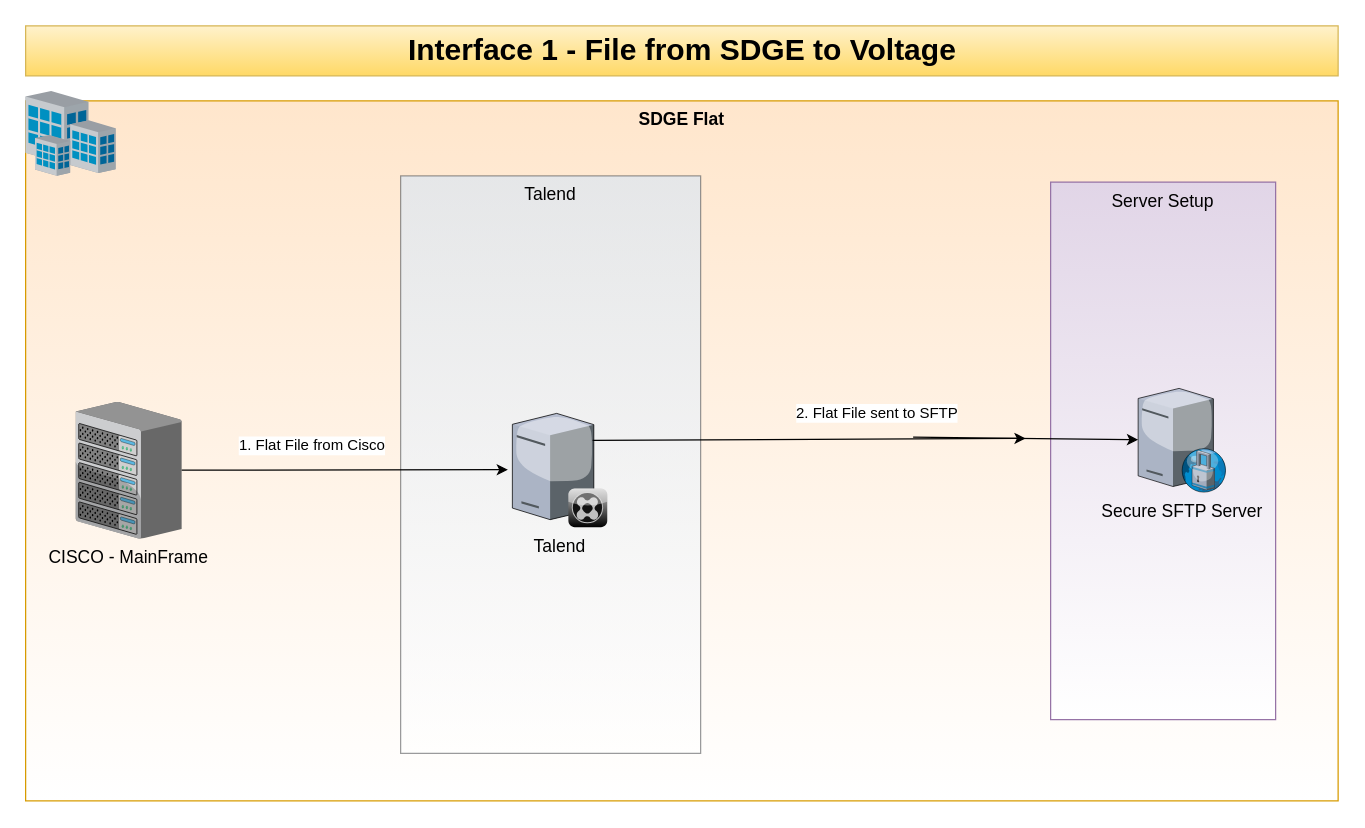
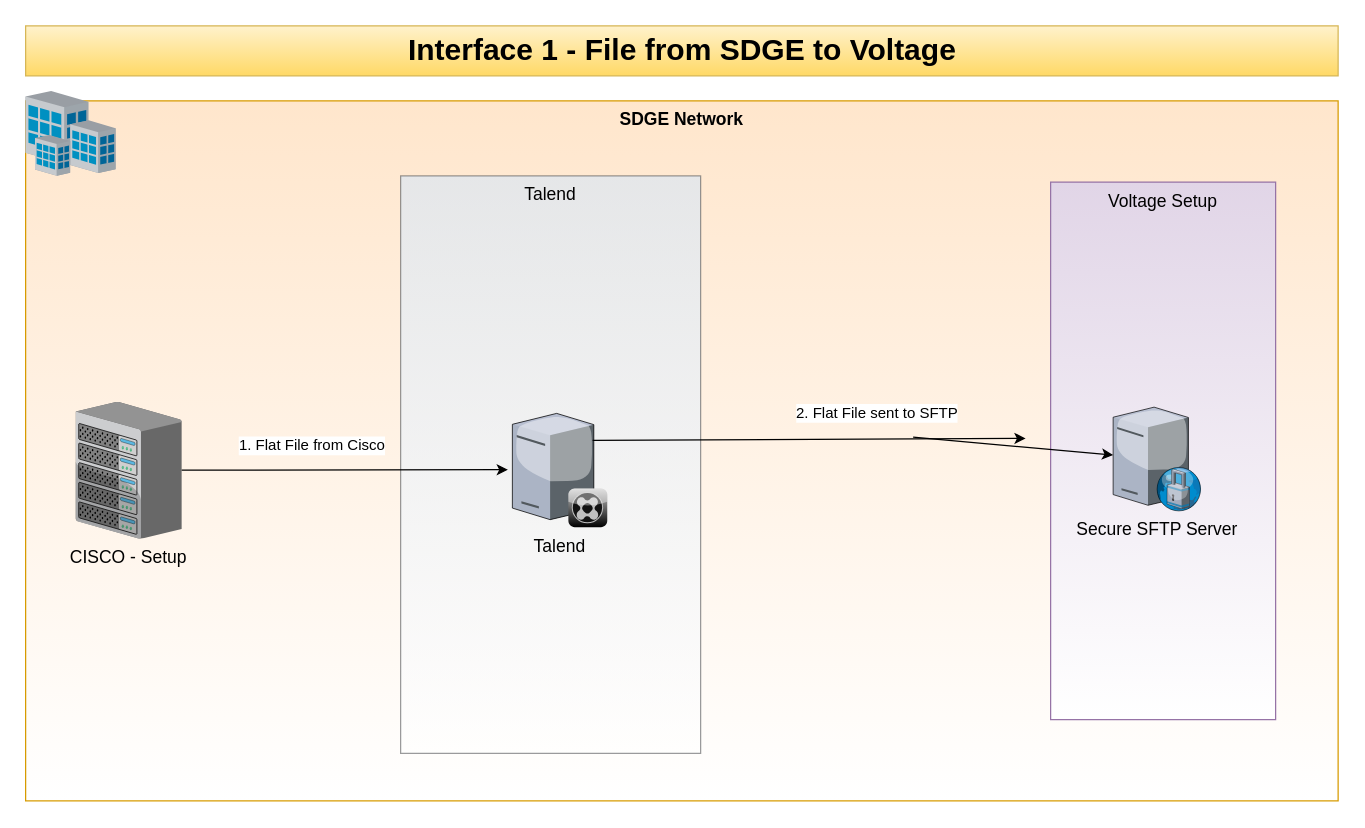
node "SDGE Flat": label "SDGE Flat" -> "SDGE Network"
node "Server Setup": label "Server Setup" -> "Voltage Setup"
node "Secure SFTP Server": moved (1182, 440) -> (1157, 459)
node "CISCO - MainFrame": label "CISCO - MainFrame" -> "CISCO - Setup"
